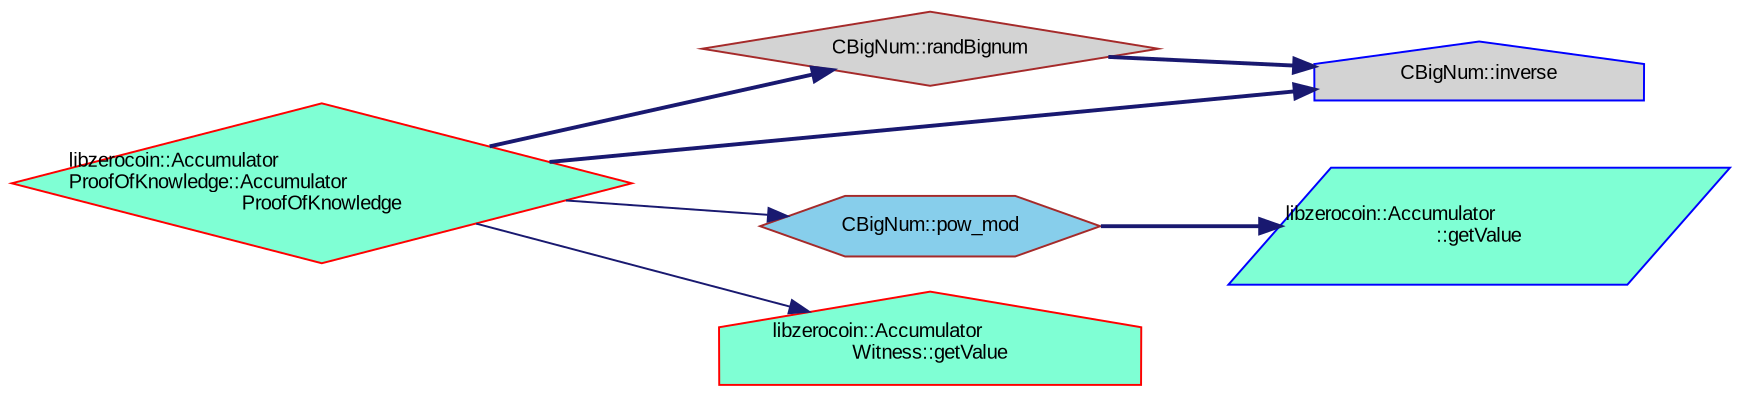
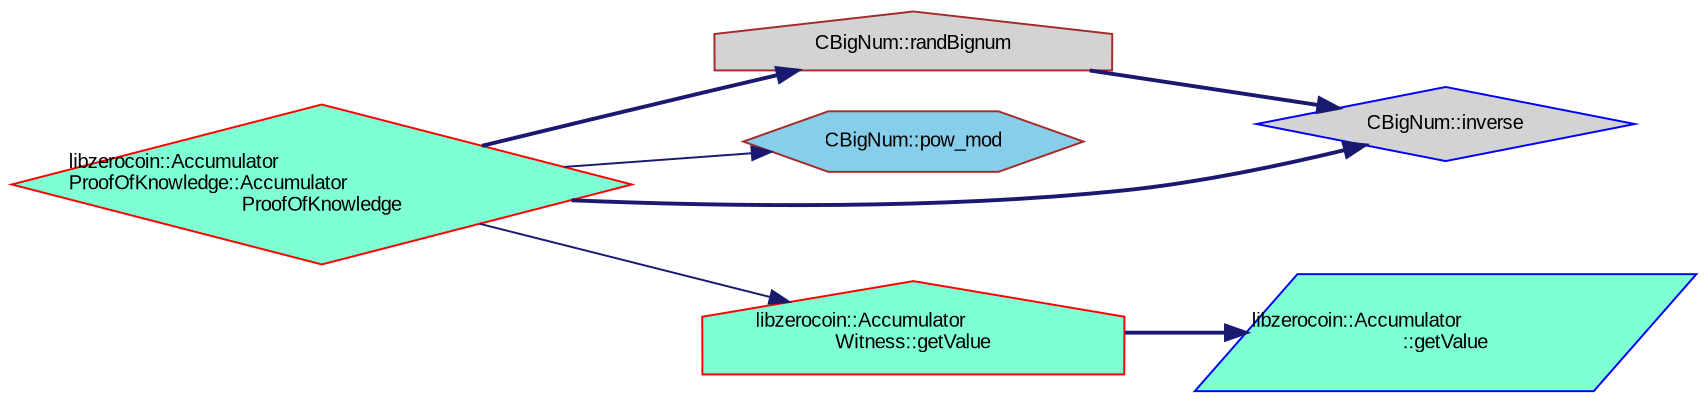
node "CBigNum::randBignum": shape diamond -> house
node "CBigNum::inverse": shape house -> diamond
edge "CBigNum::pow_mod" -> "libzerocoin::Accumulator ::getValue": now "libzerocoin::Accumulator Witness::getValue" -> "libzerocoin::Accumulator ::getValue"
